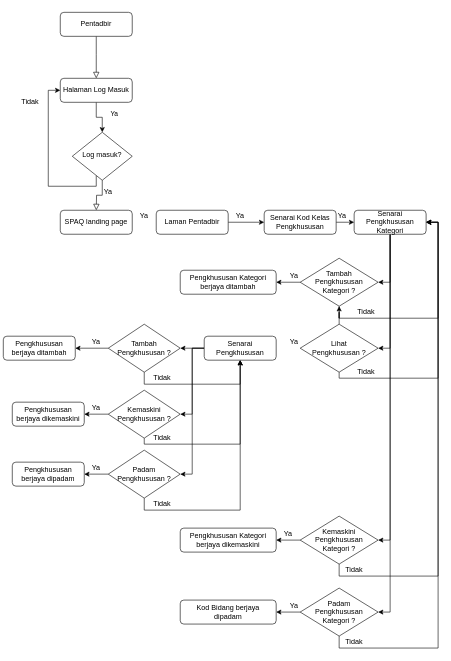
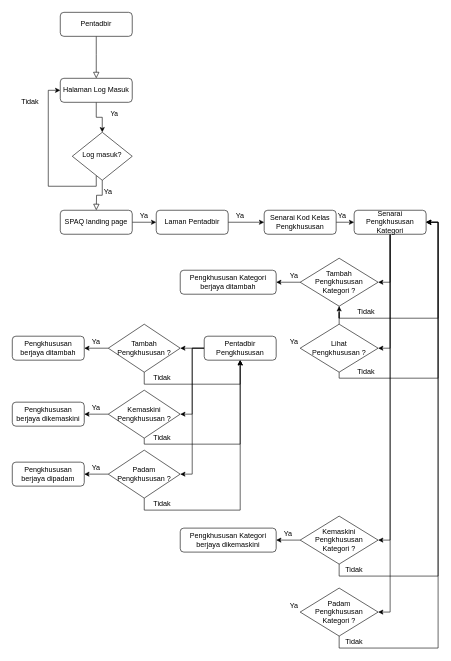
edge "SPAQ landing page" -> "Laman Pentadbir": added
node "Pengkhususan berjaya ditambah": moved (39, 348) -> (48, 348)
node "Senarai Pengkhususan": label "Senarai Pengkhususan" -> "Pentadbir Pengkhususan"
node "Kod Bidang berjaya dipadam": removed
edge "Padam Pengkhususan Kategori ?" -> "Kod Bidang berjaya dipadam": removed
